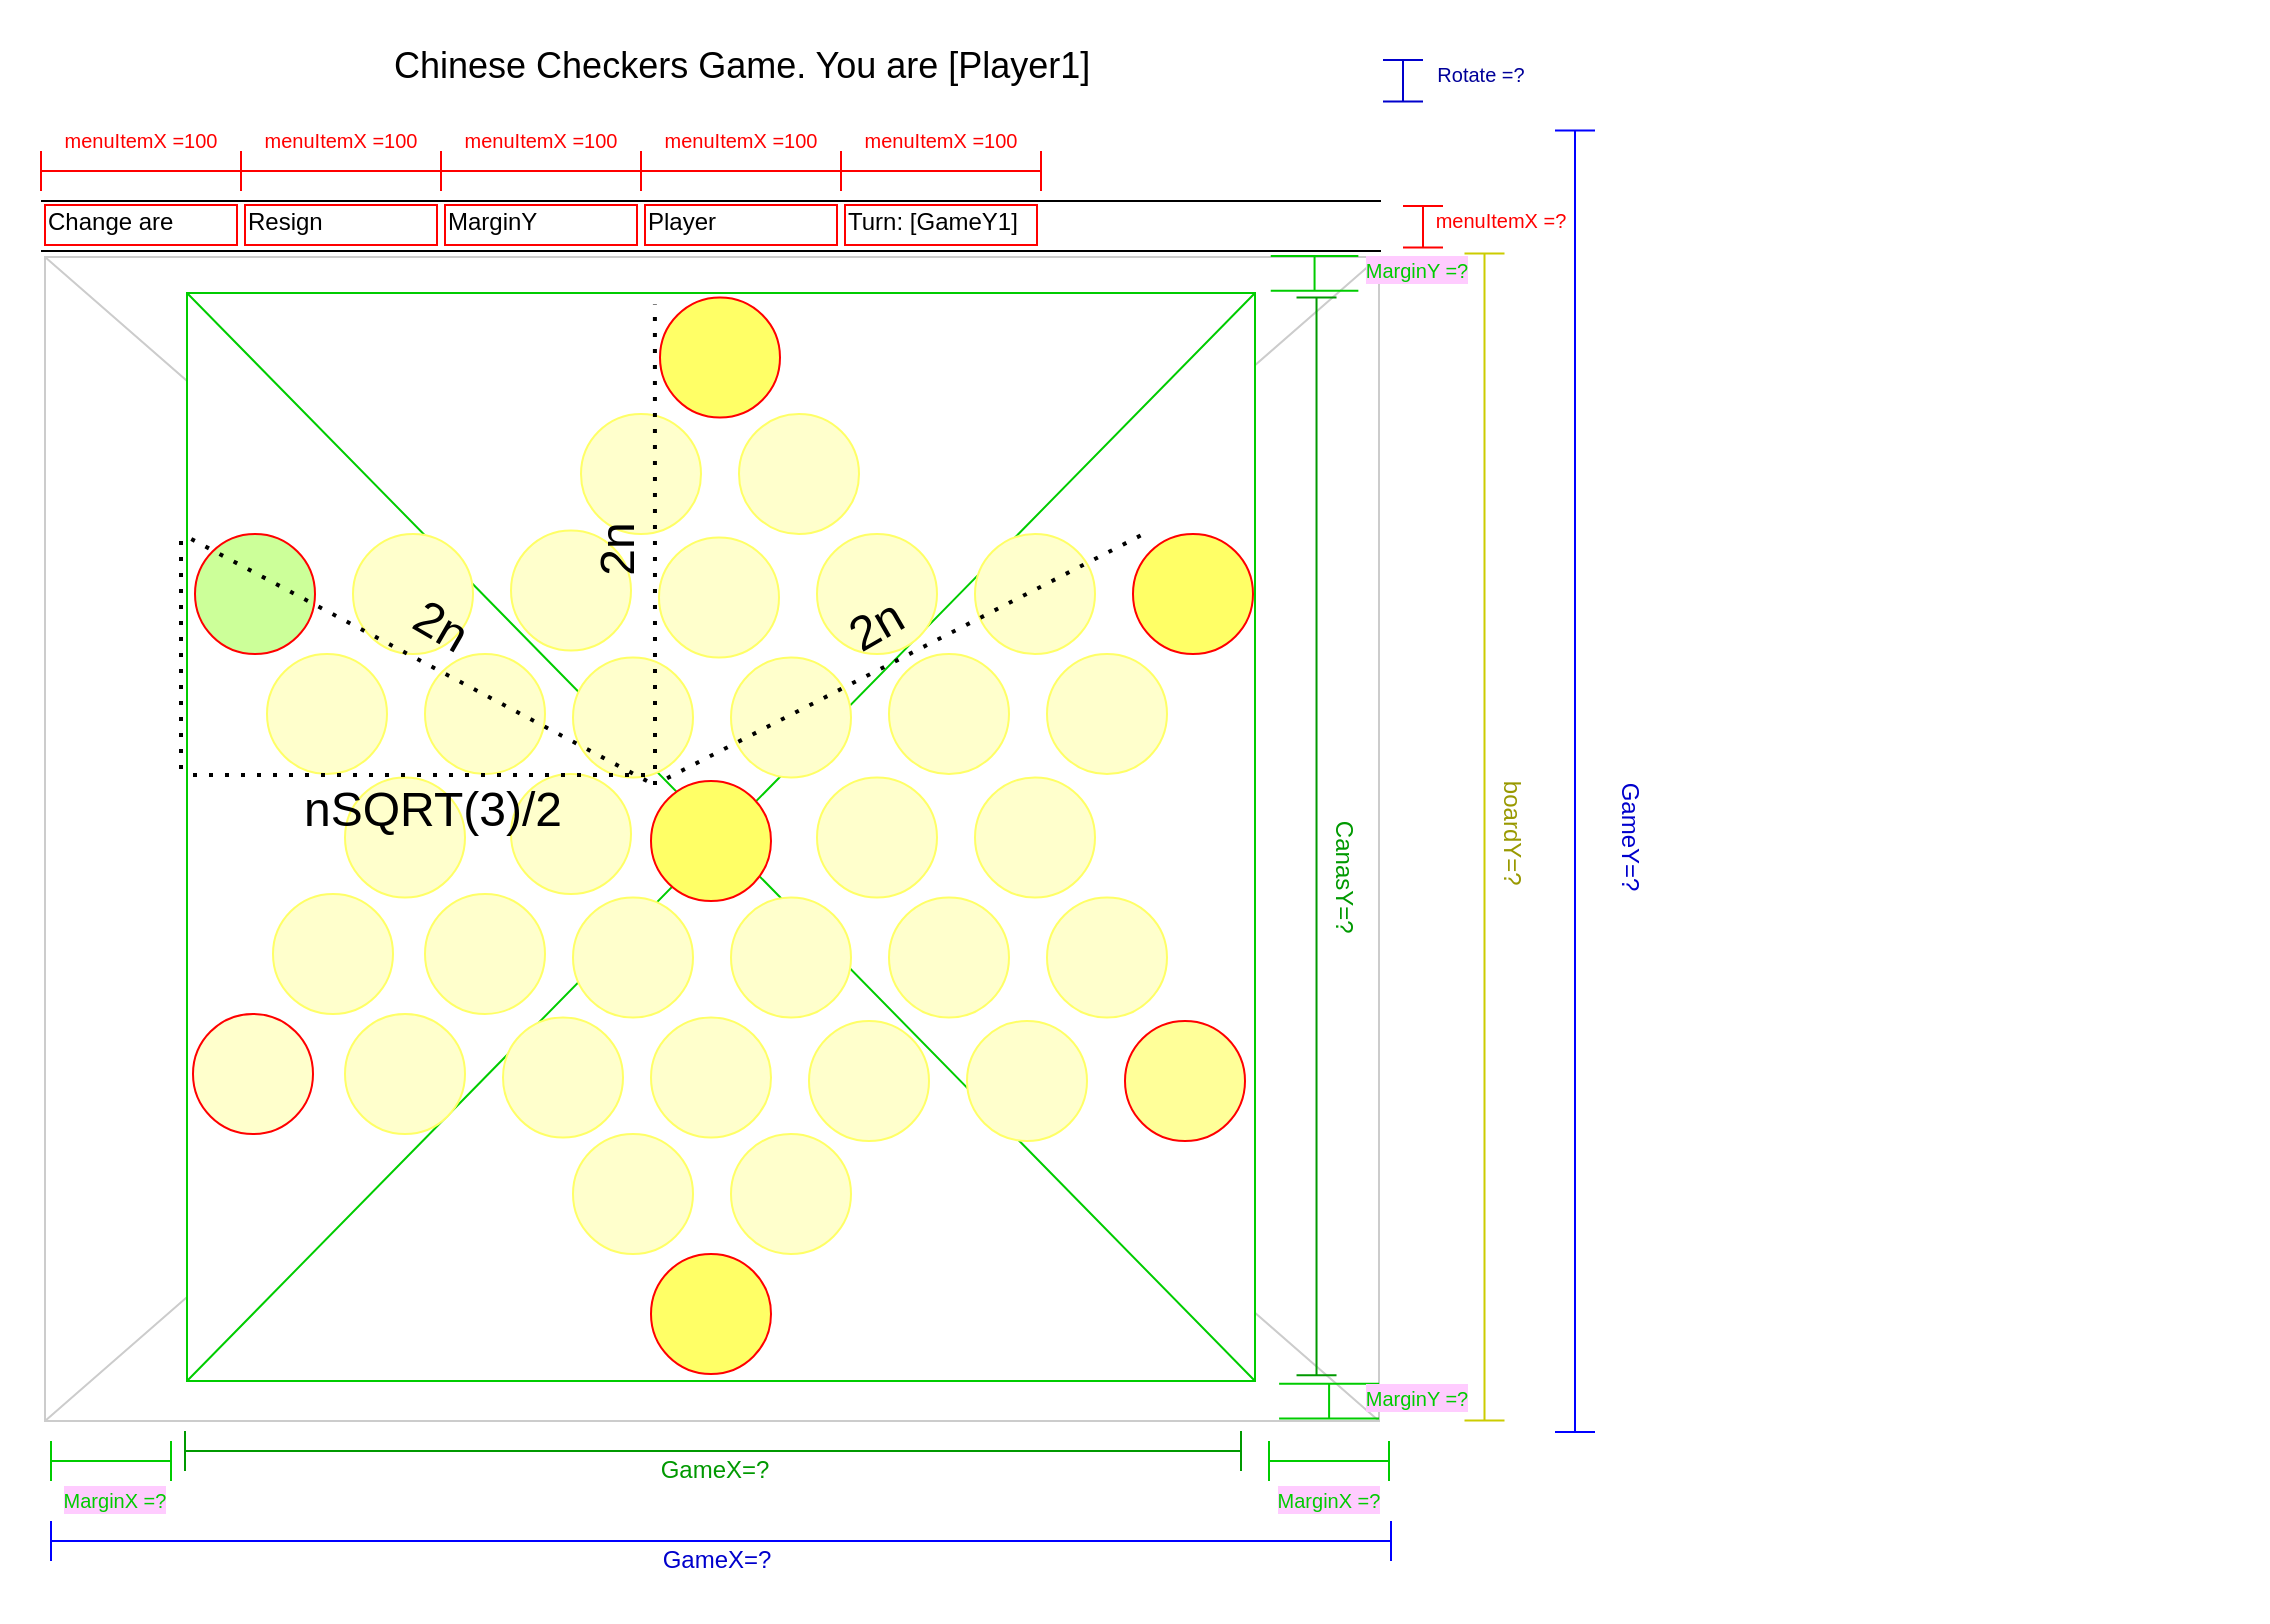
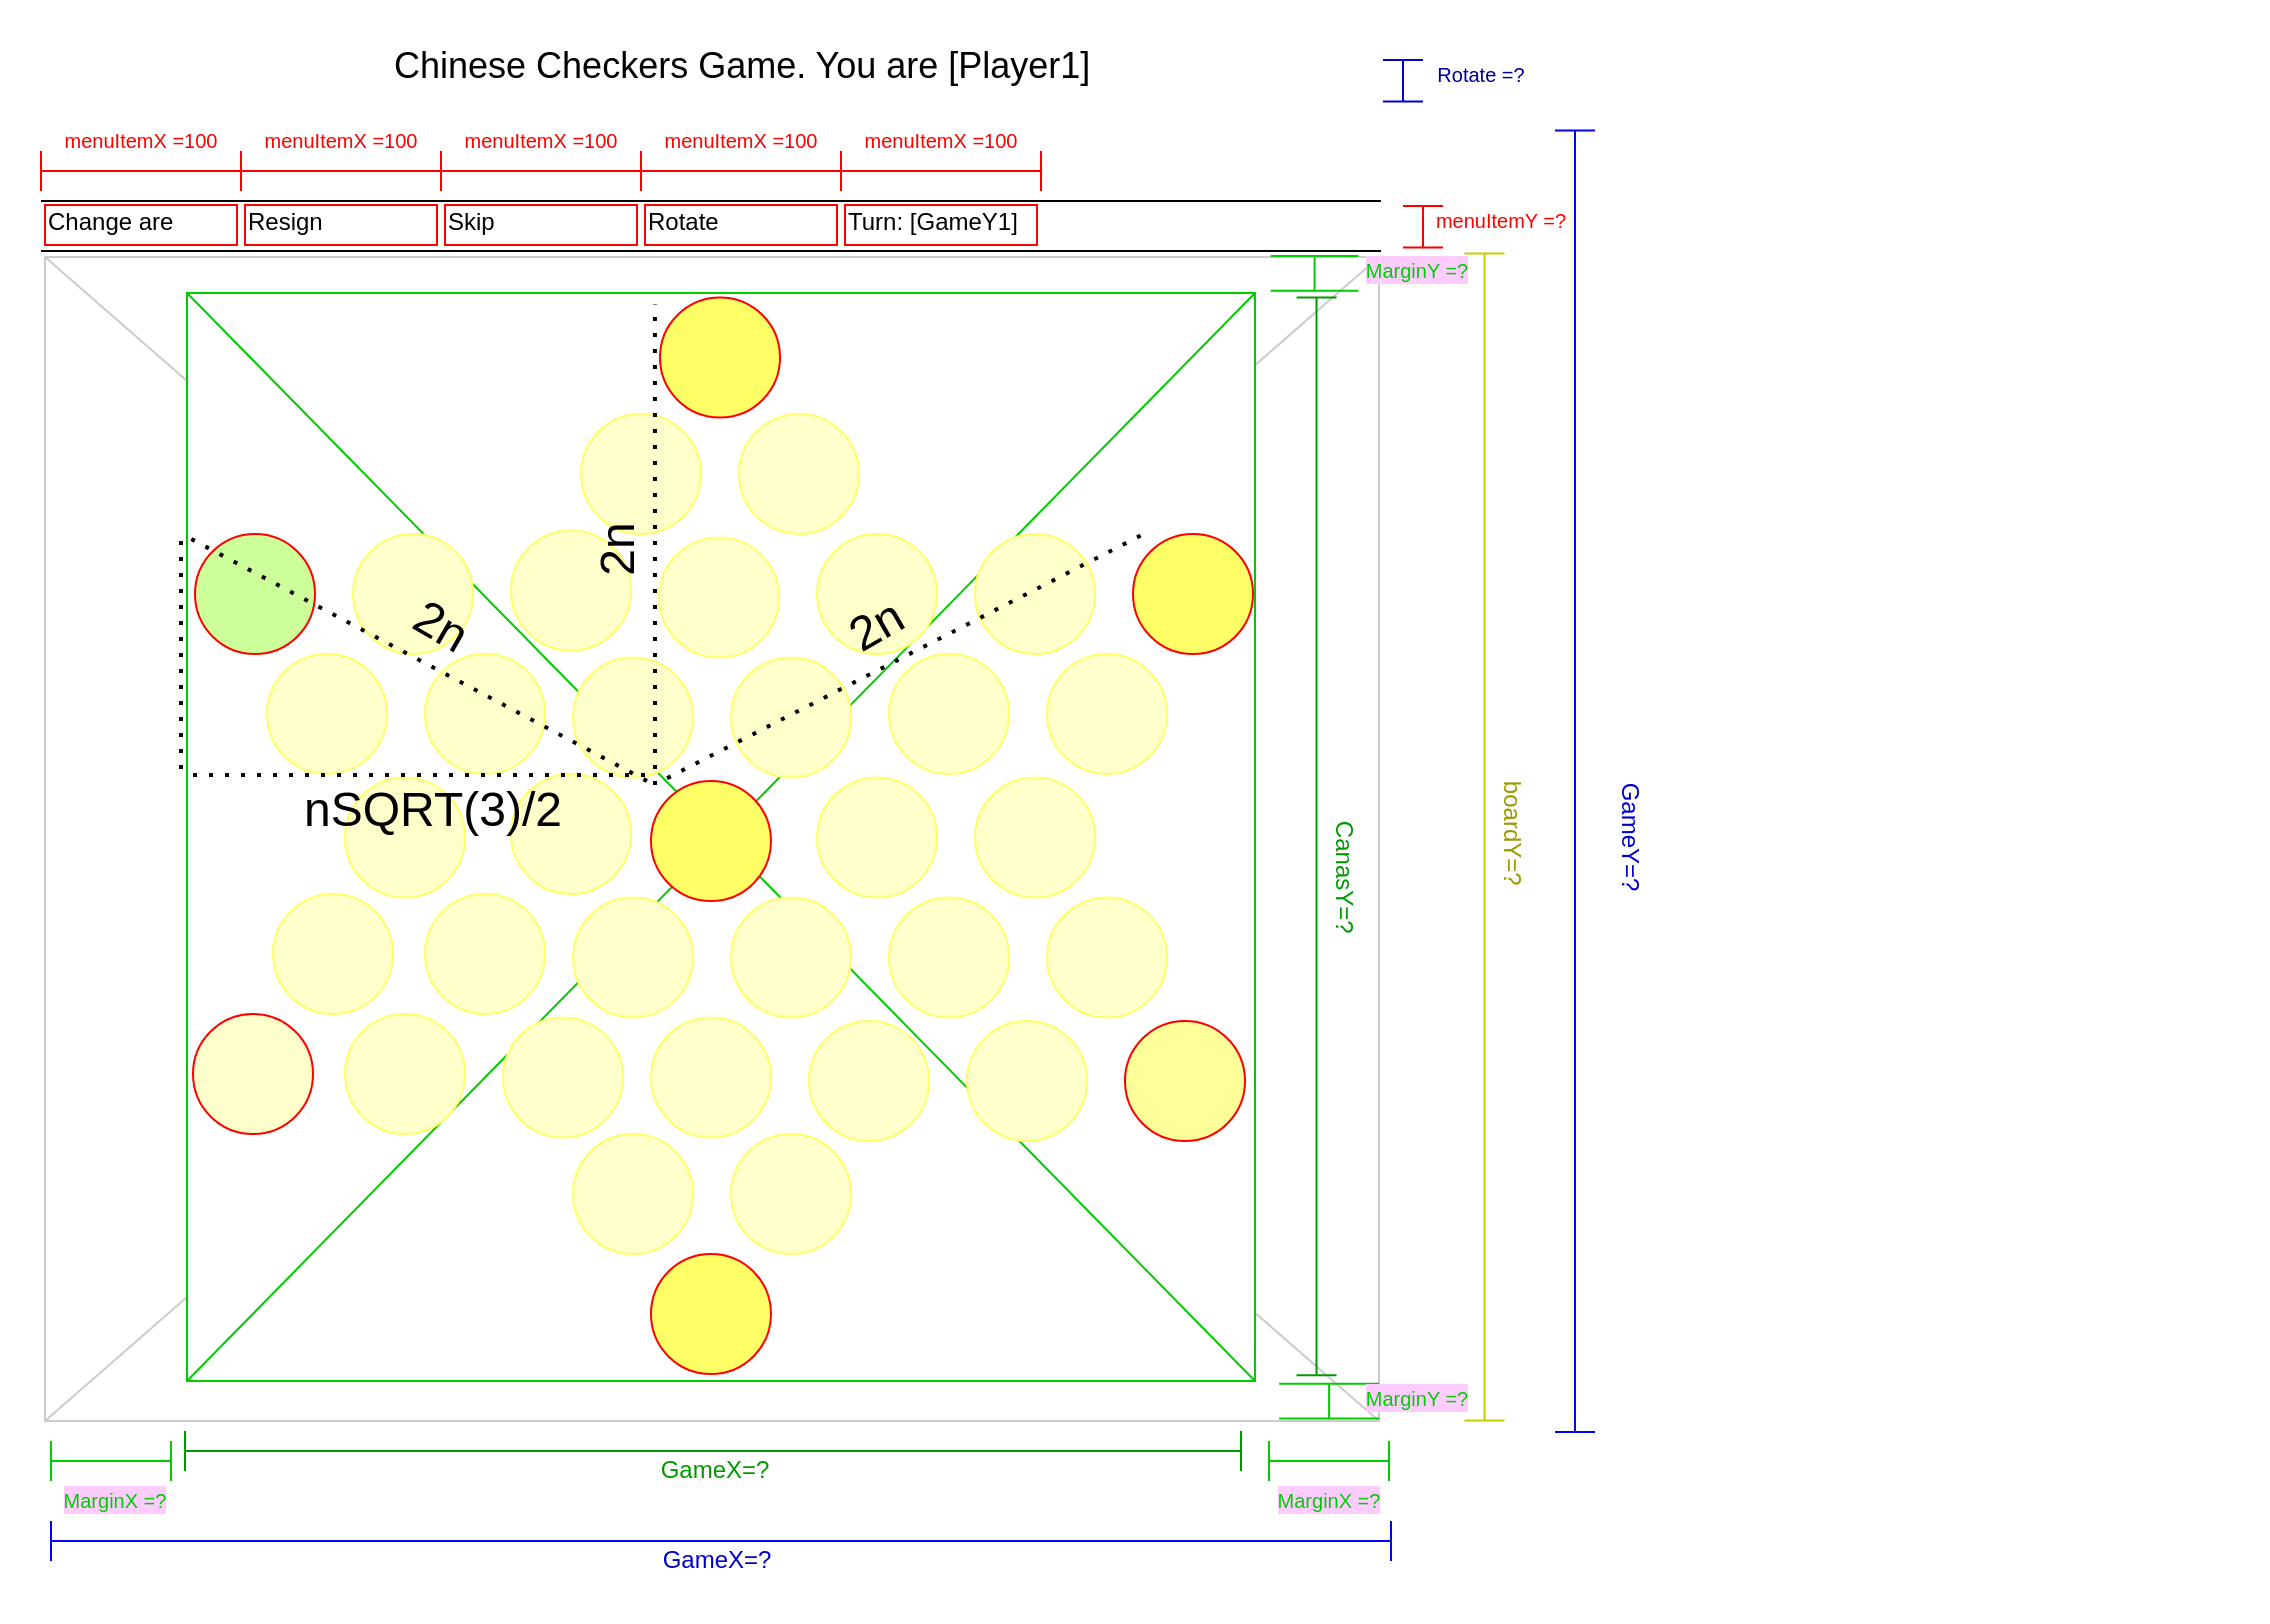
node "menuItemX =?": label "menuItemX =?" -> "menuItemY =?"
node "MarginY": label "MarginY" -> "Skip"
node "Player": label "Player" -> "Rotate"
